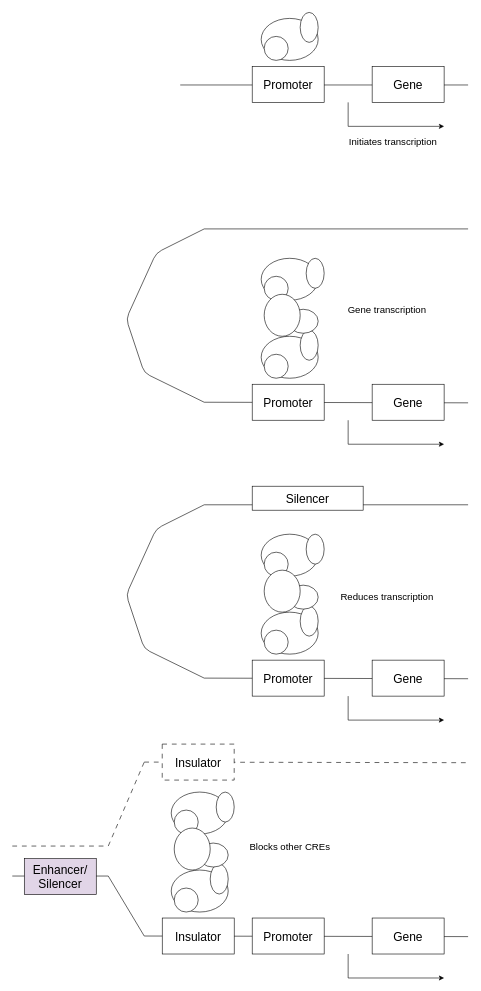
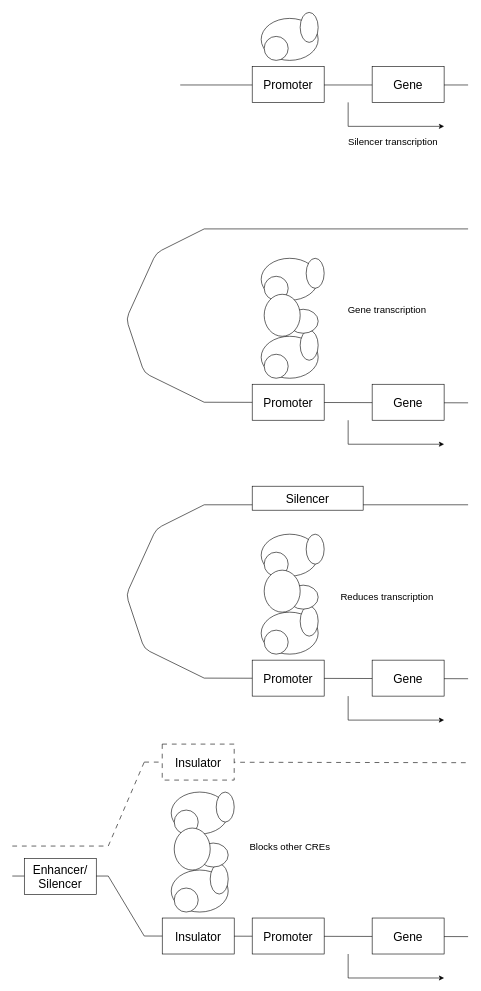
node "Initiates transcription": label "Initiates transcription" -> "Silencer transcription"
node "Enhancer/ Silencer": fillcolor #e1d5e7 -> #ffffff
